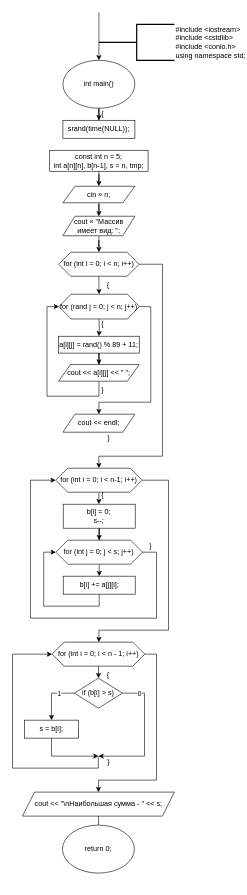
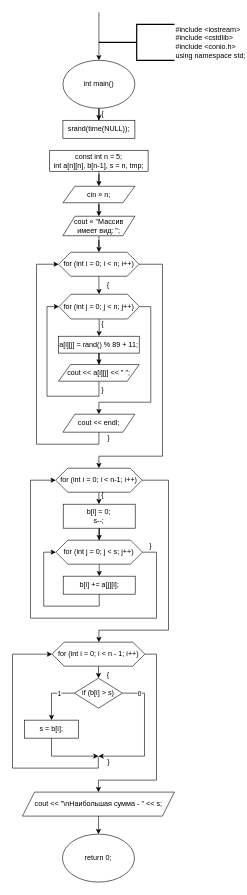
node "for (rand j = 0; j < n; j++)": label "for (rand j = 0; j < n; j++)" -> "for (int j = 0; j < n; j++)"
edge "cout << endl;" -> "for (int i = 0; i < n; i++)": added
node "return 0;": moved (98, 849) -> (98, 858)
